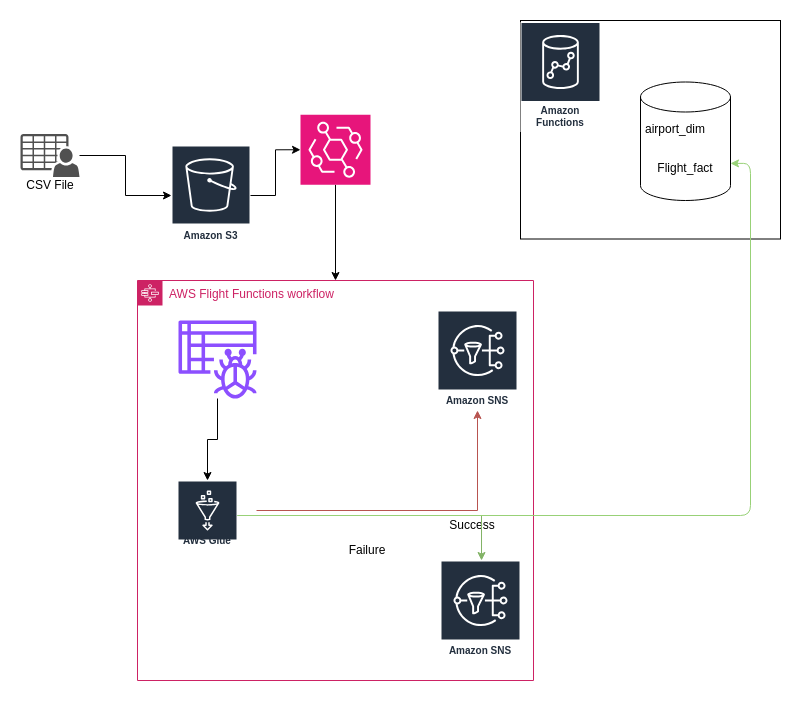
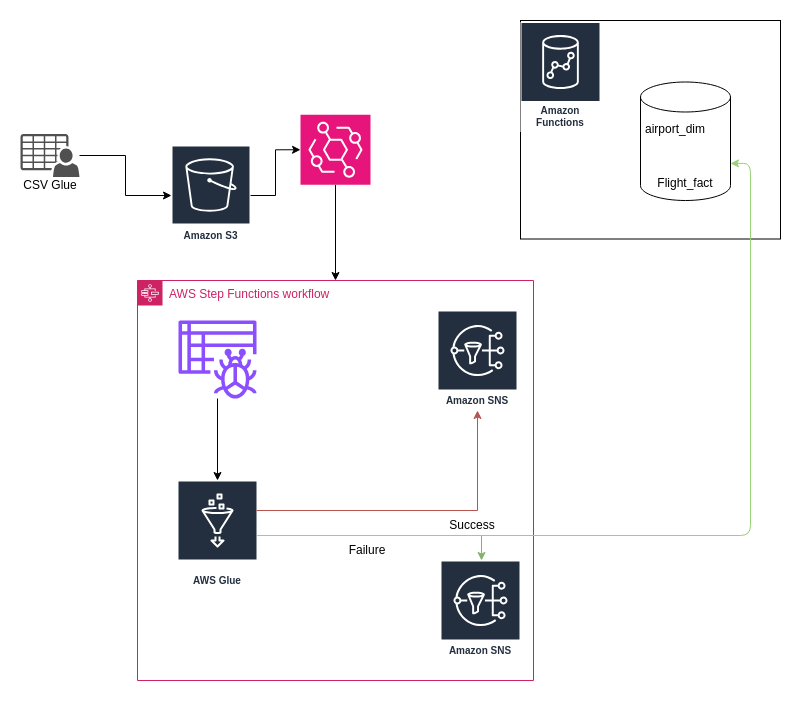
node "Flight_fact": moved (686, 169) -> (686, 184)
node "CSV File": label "CSV File" -> "CSV Glue"
node "AWS Flight Functions workflow": label "AWS Flight Functions workflow" -> "AWS Step Functions workflow"
node "AWS Glue": size 60x70 -> 80x110
